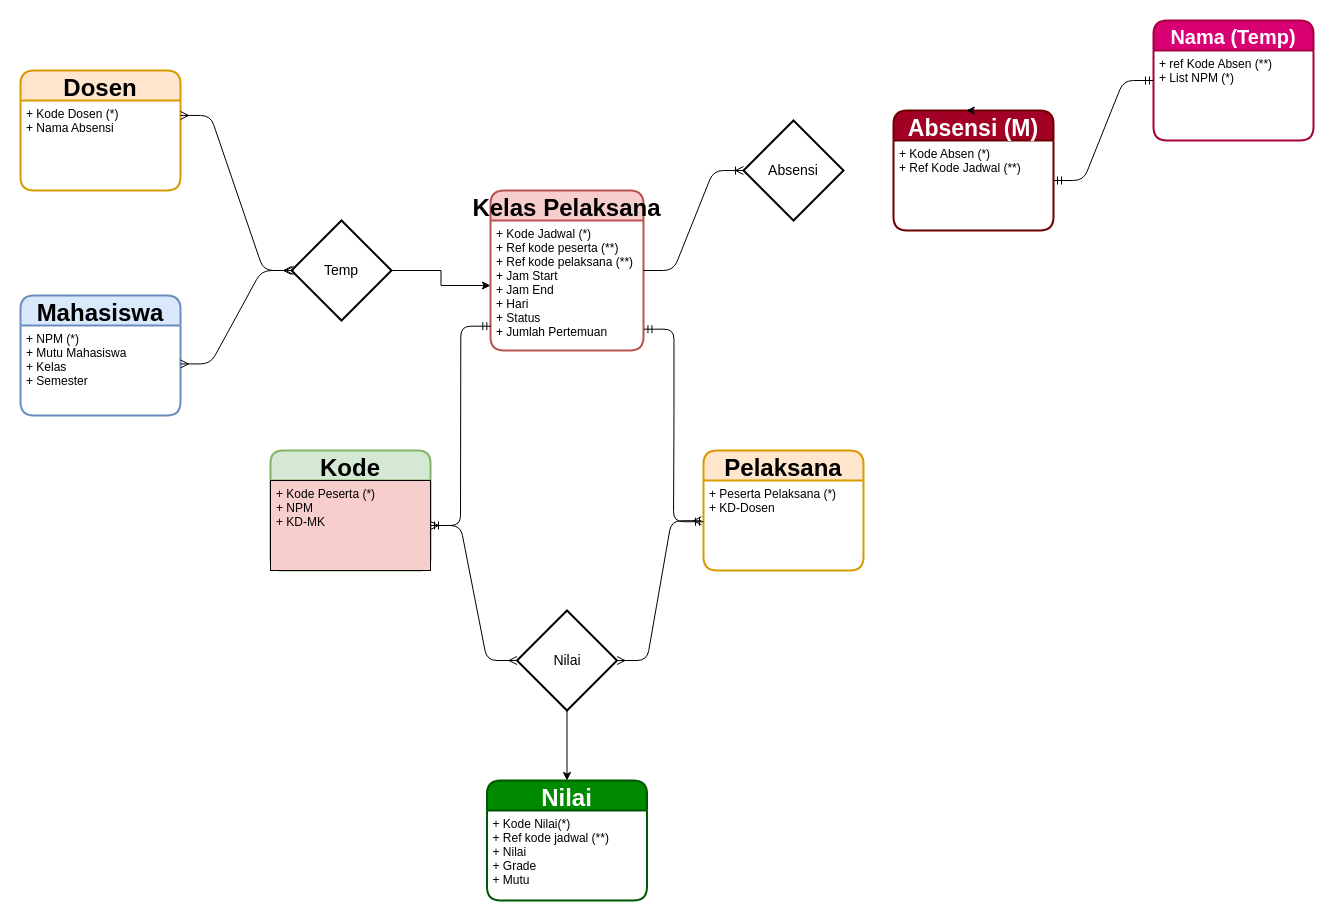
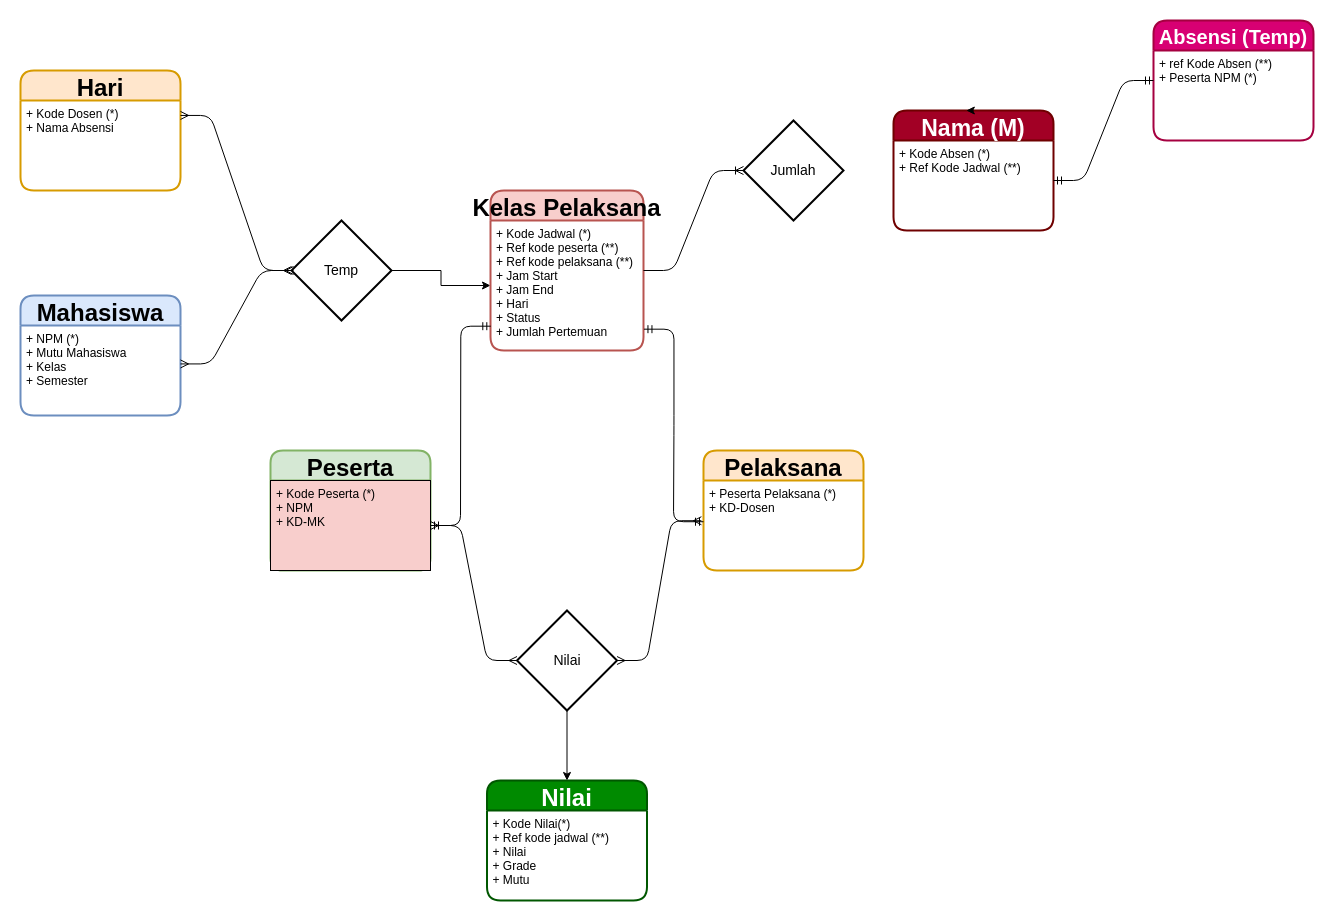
node "Nama (Temp)": label "Nama (Temp)" -> "Absensi (Temp)"
node "+ ref Kode Absen (**) + List NPM (*)": label "+ ref Kode Absen (**) + List NPM (*)" -> "+ ref Kode Absen (**) + Peserta NPM (*)"
node "Dosen": label "Dosen" -> "Hari"
node "Absensi (M)": label "Absensi (M)" -> "Nama (M)"
node "Absensi": label "Absensi" -> "Jumlah"
node "Kode": label "Kode" -> "Peserta"
